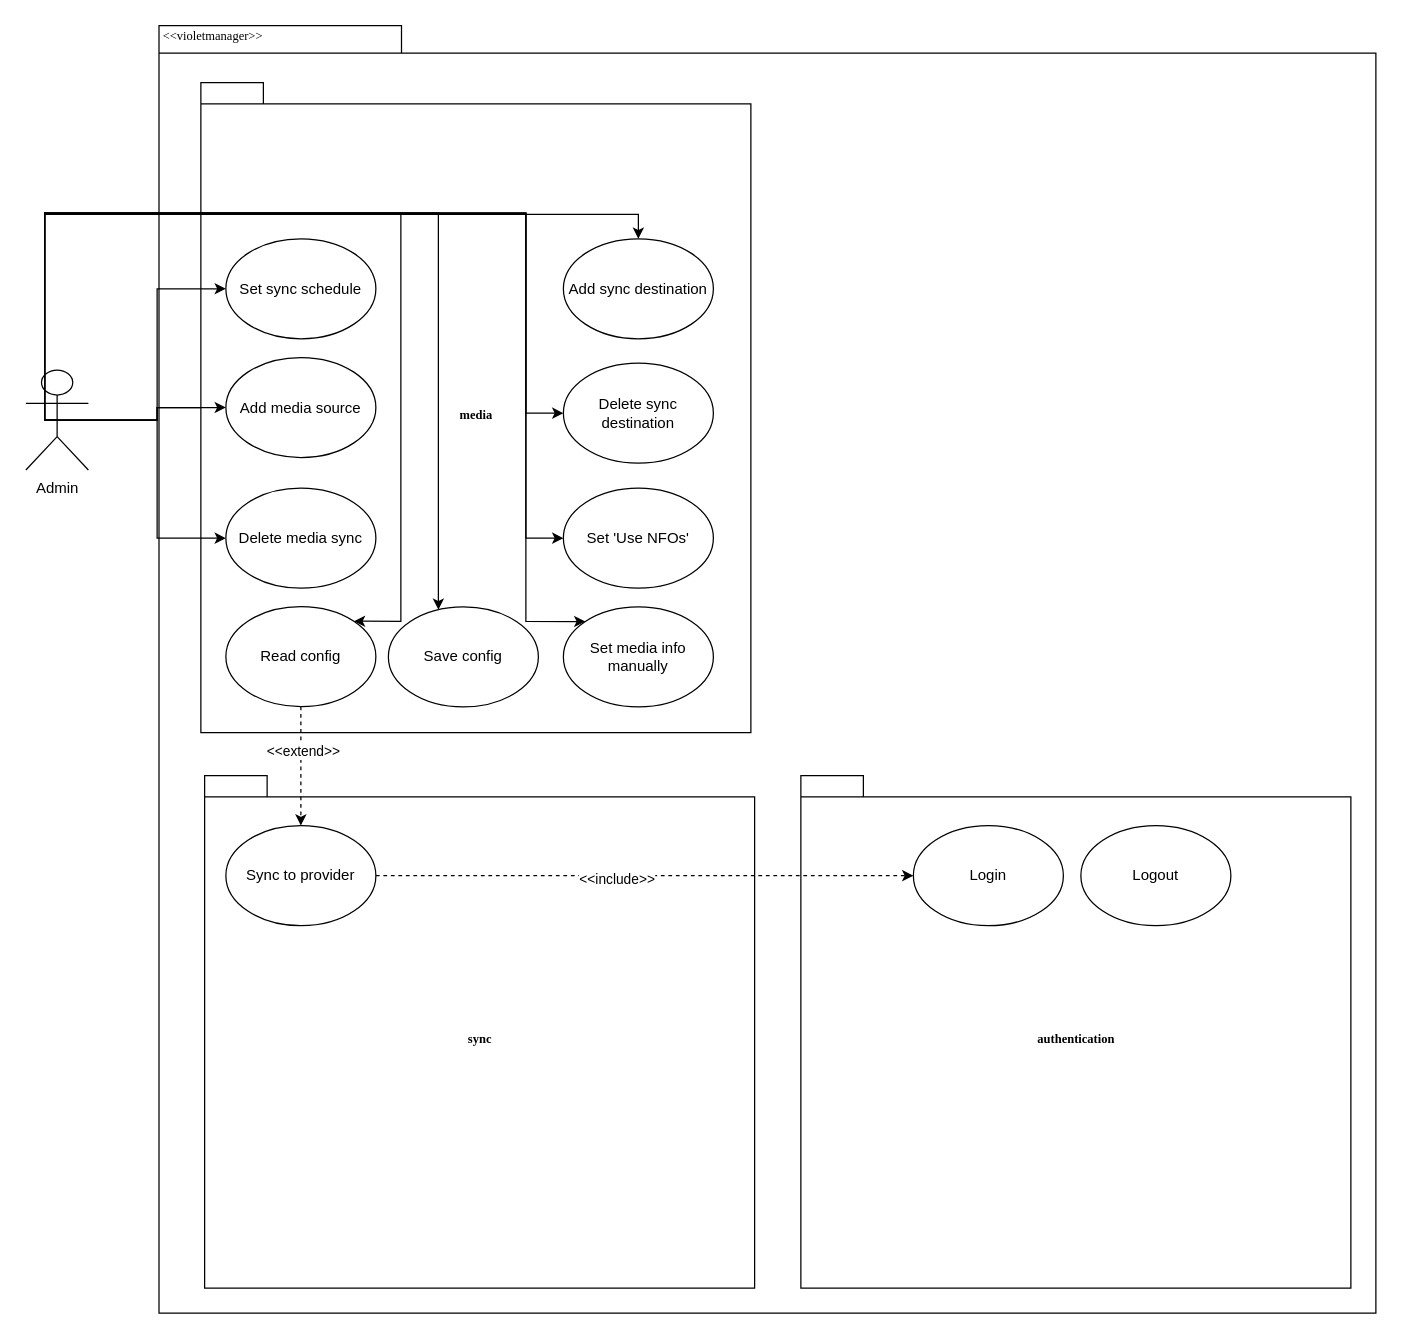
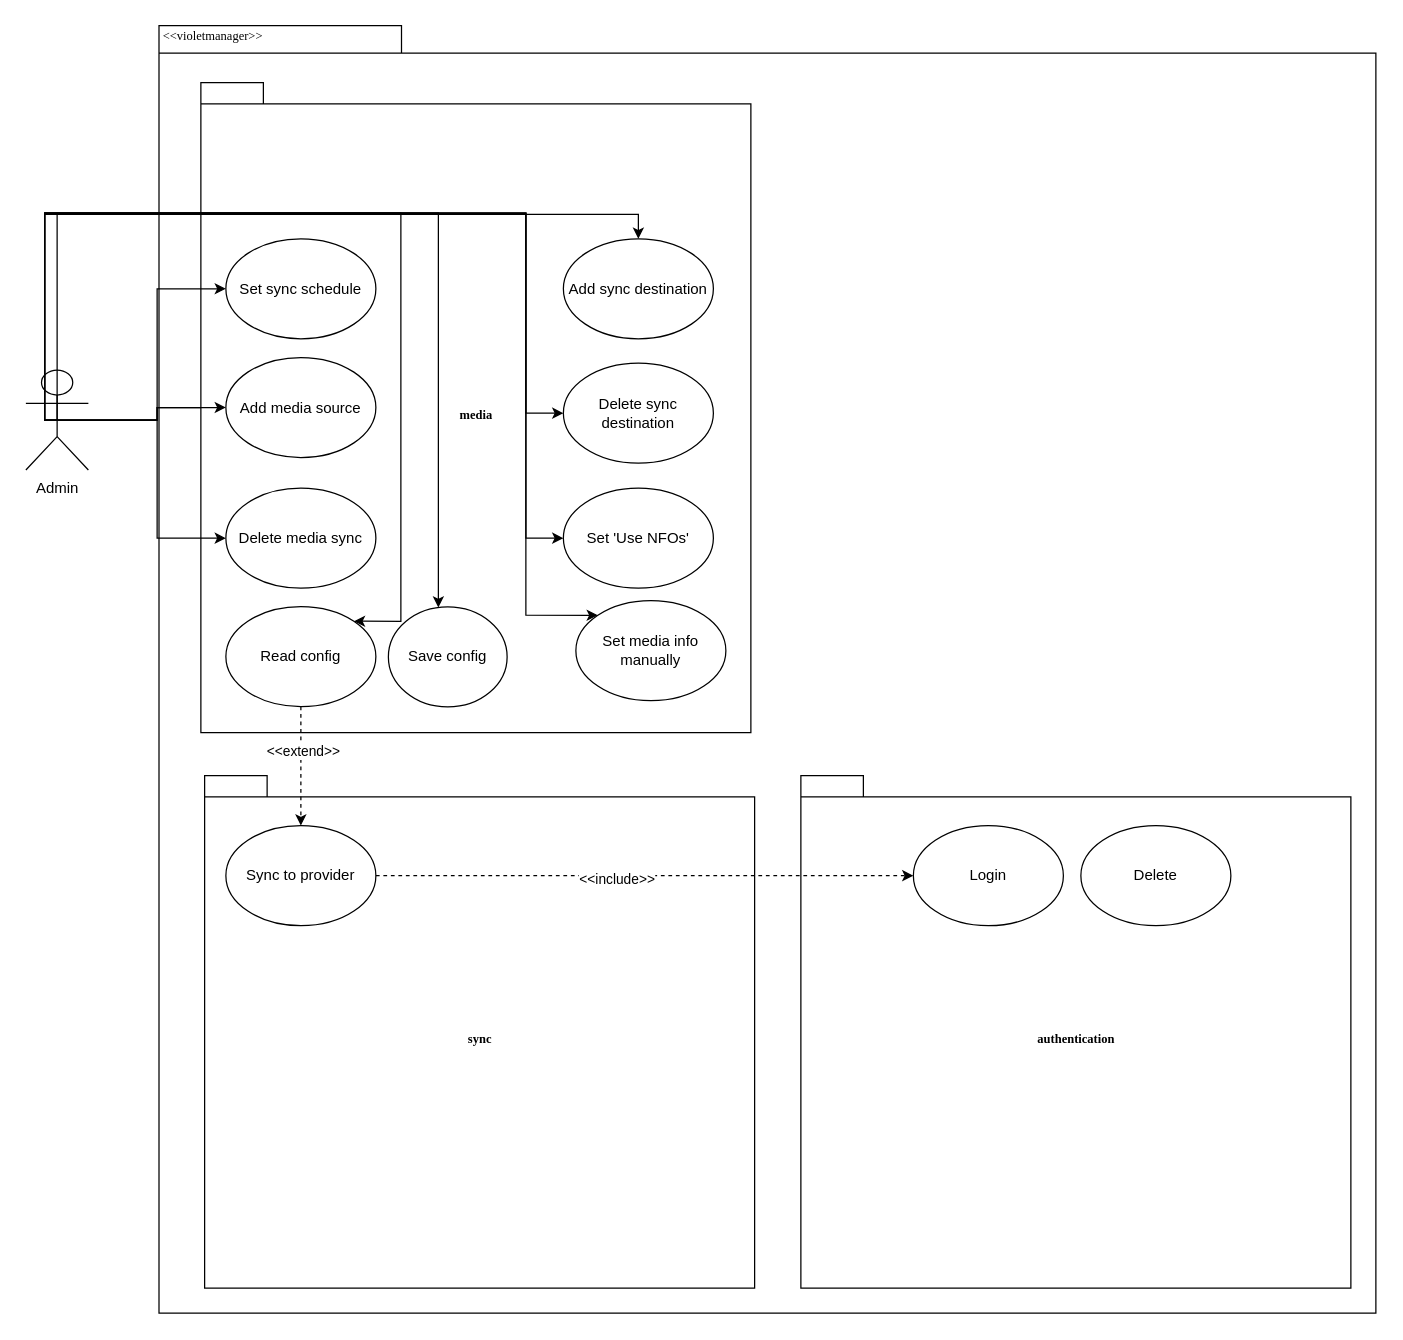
node "Save config": size 150x100 -> 119x100
node "Set media info manually": moved (638, 657) -> (651, 651)
node "Logout": label "Logout" -> "Delete"
